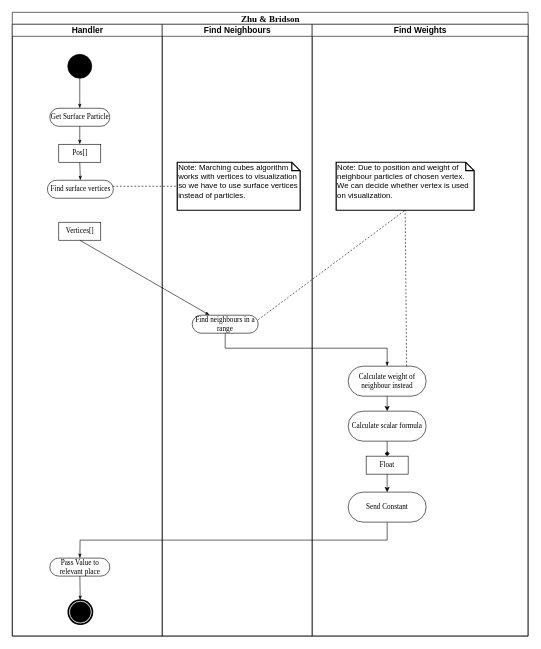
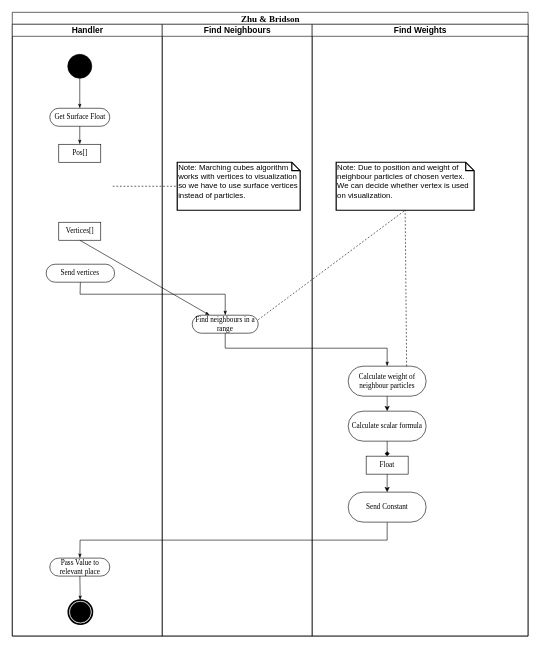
node "Get Surface Particle": label "Get Surface Particle" -> "Get Surface Float"
edge "Pos[]" -> "Find surface vertices": removed
node "Find surface vertices": removed
node "Send vertices": added
edge "Send vertices" -> "Find neighbours in a range": added
node "Calculate weight of neighbour instead": label "Calculate weight of neighbour instead" -> "Calculate weight of neighbour particles"
